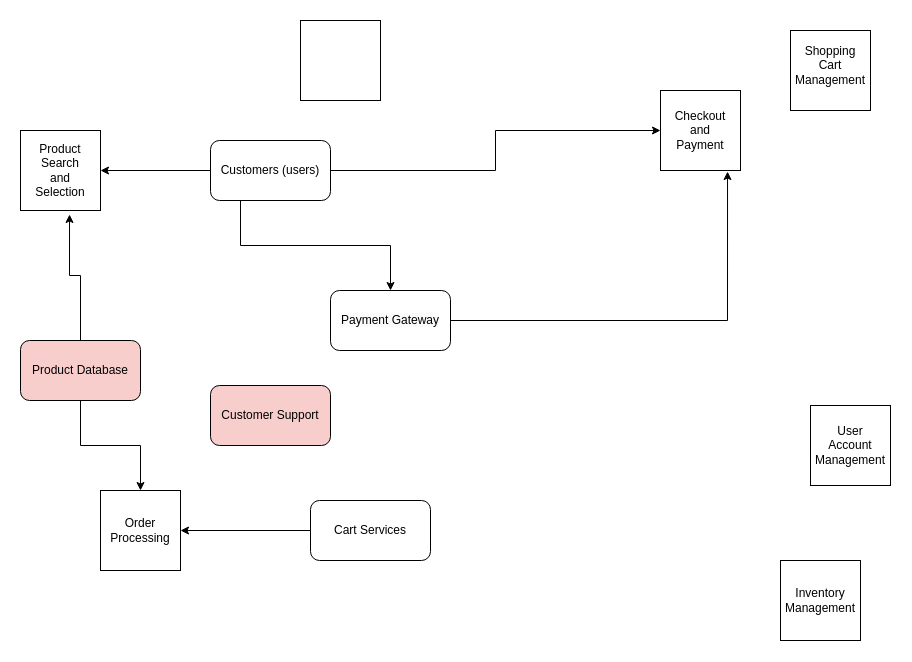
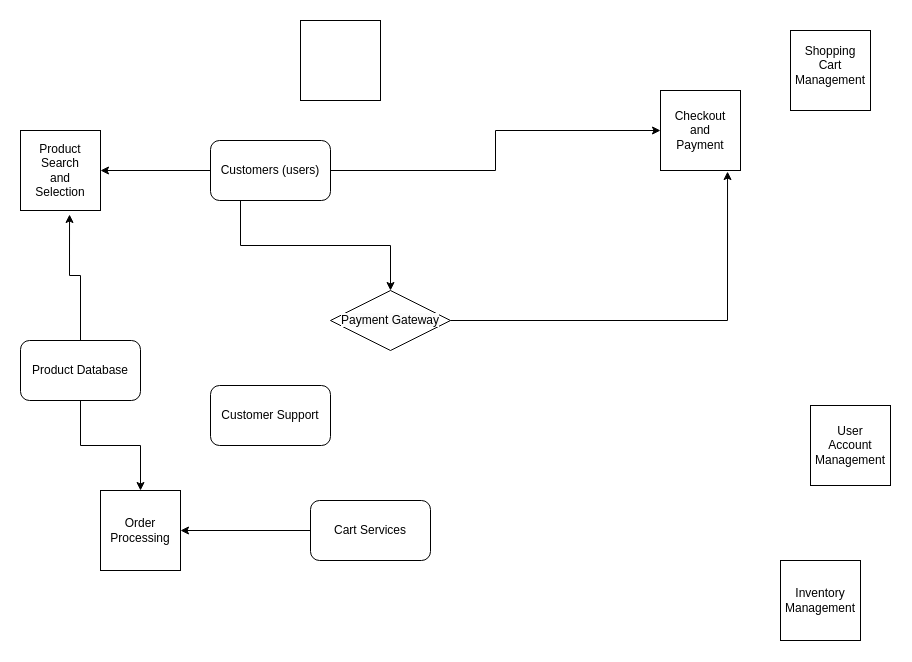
node "Payment Gateway": shape rounded rectangle -> diamond
node "Product Database": fillcolor #f8cecc -> #ffffff
node "Customer Support": fillcolor #f8cecc -> #ffffff
